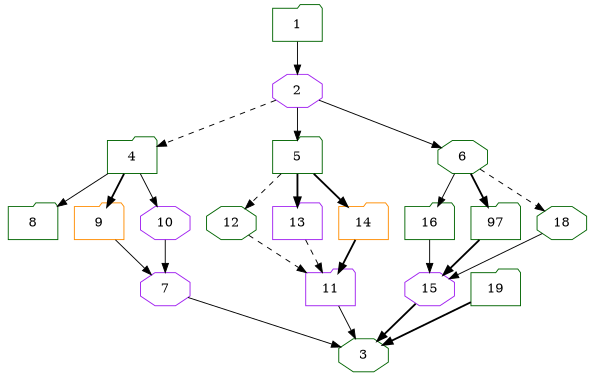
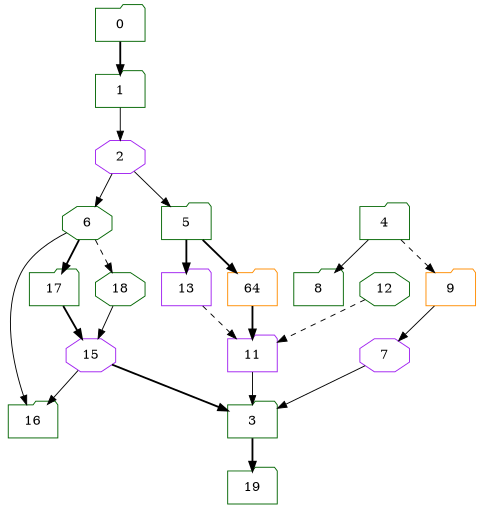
node "0": added
edge "2" -> "4": removed
edge "4" -> "9": style bold -> dashed
edge "5" -> "12": removed
node "10": removed
node "14": label "14" -> "64"
node "97": label "97" -> "17"
edge "16" -> "15": reversed
edge "19" -> "3": reversed
node "3": shape octagon -> folder
